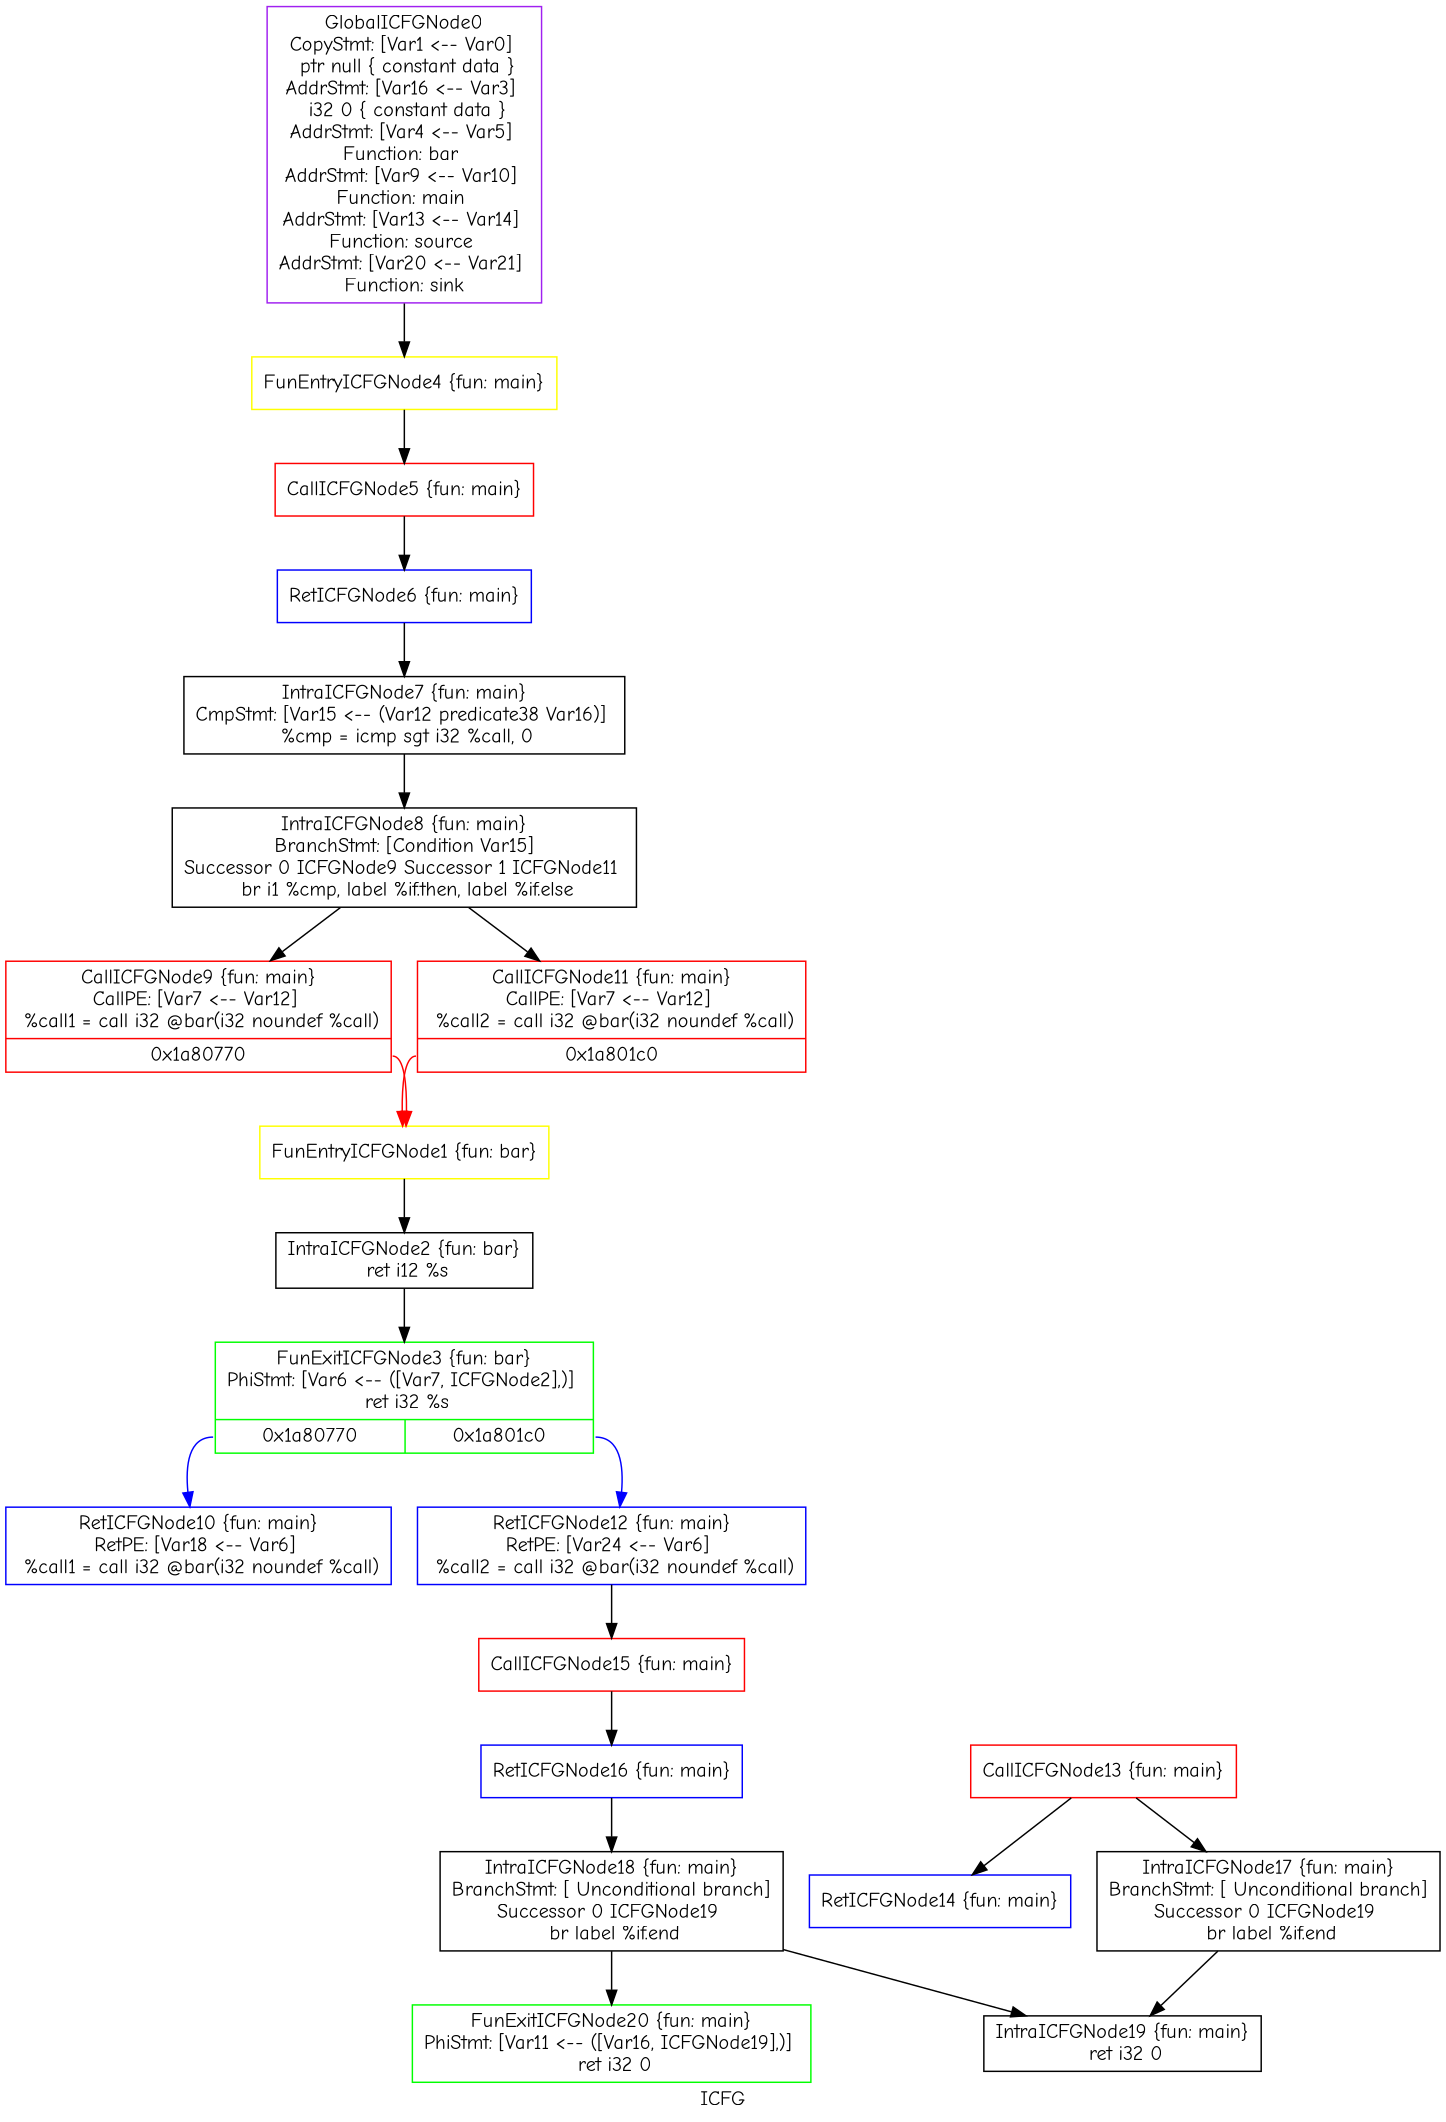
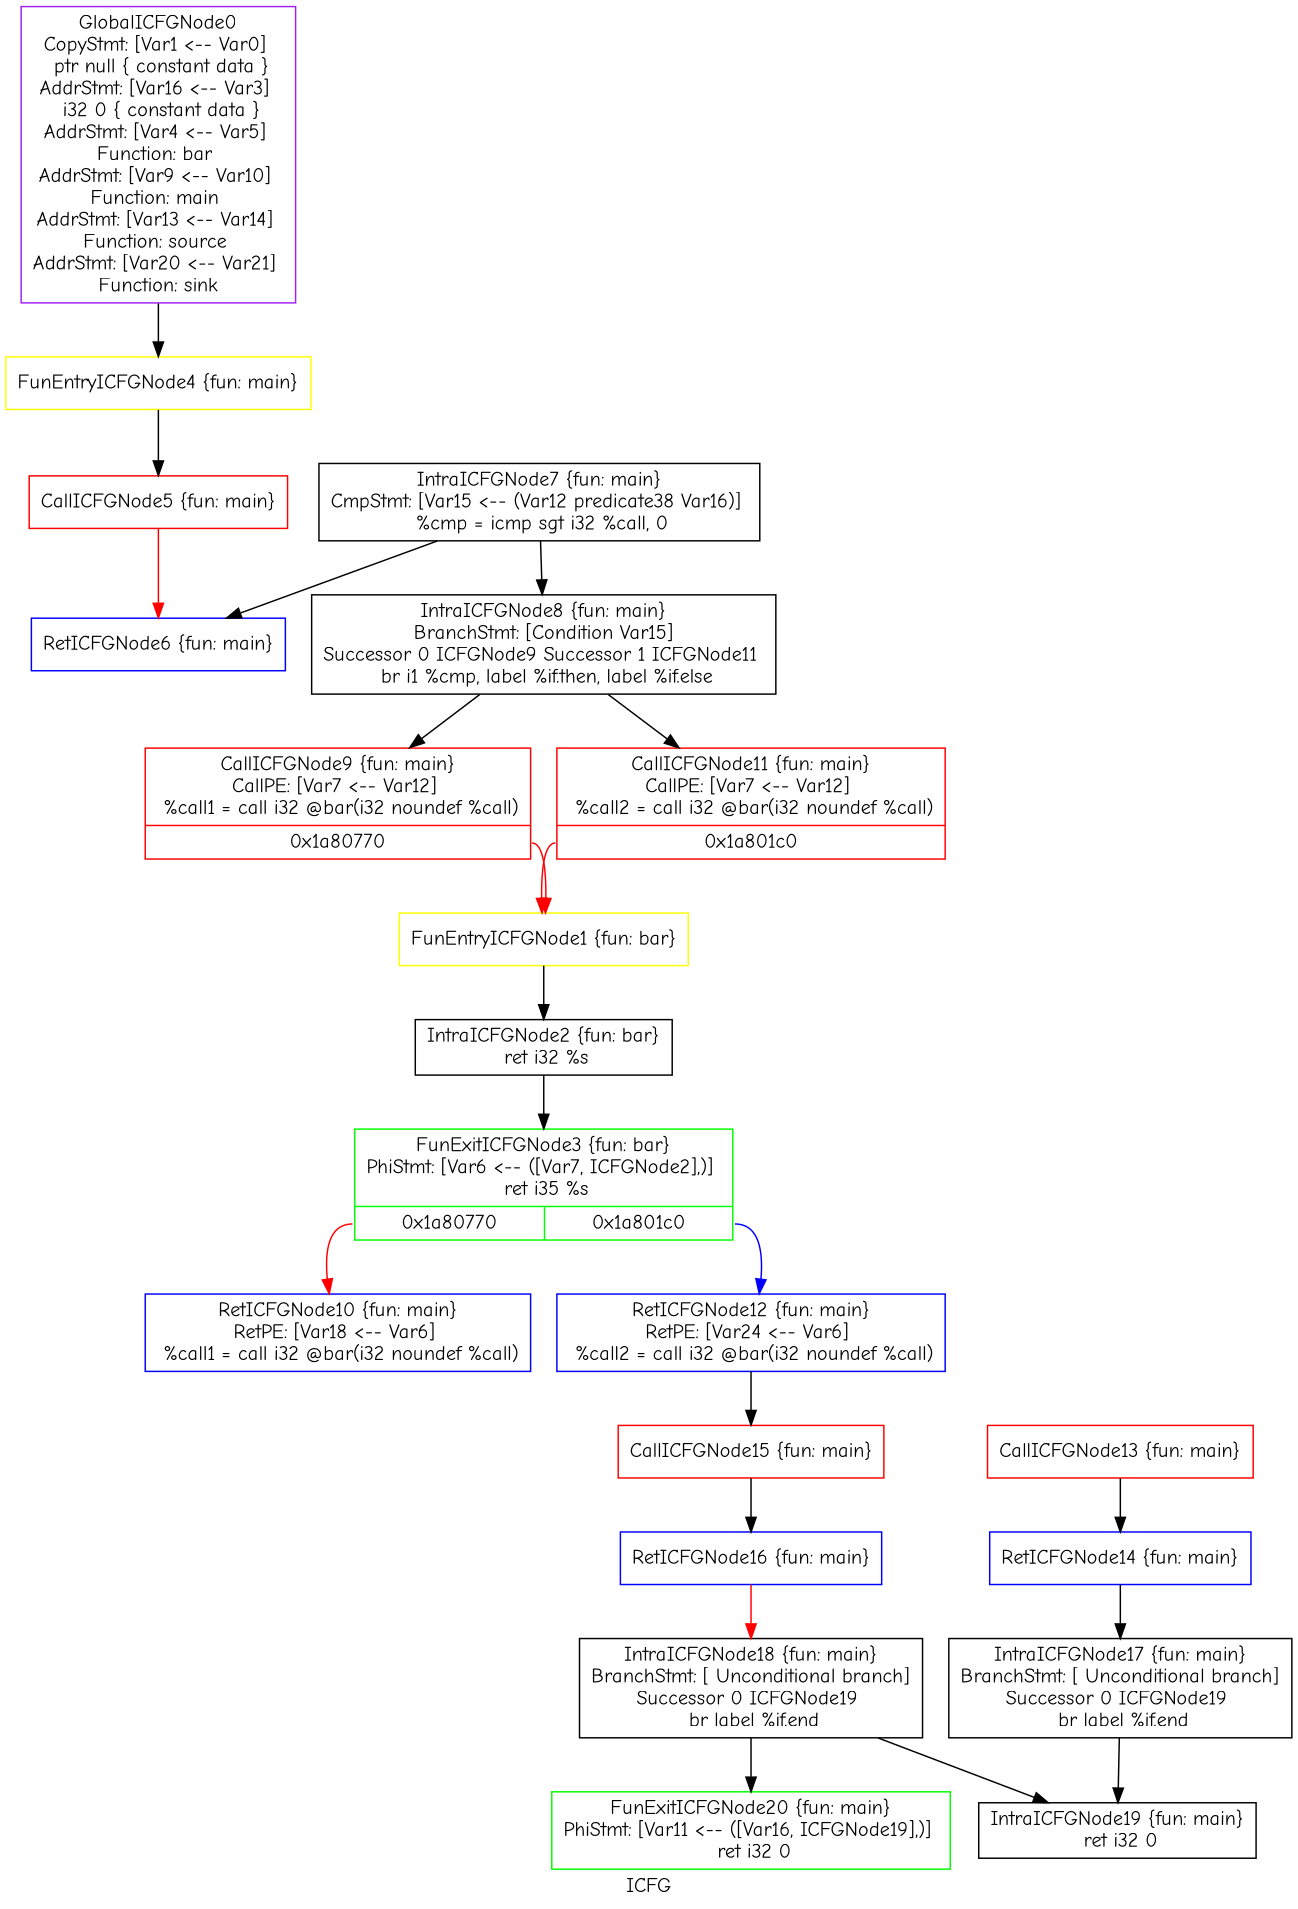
edge "CallICFGNode5 {fun: main}" -> "RetICFGNode6 {fun: main}": color black -> red
edge "RetICFGNode6 {fun: main}" -> "IntraICFGNode7 {fun: main}": reversed
node "IntraICFGNode2 {fun: bar}": text "ret i12 %s" -> "ret i32 %s"
node "FunExitICFGNode3 {fun: bar}": text "ret i32 %s" -> "ret i35 %s"
edge "FunExitICFGNode3 {fun: bar}" -> "RetICFGNode10 {fun: main}": color blue -> red
edge "RetICFGNode16 {fun: main}" -> "IntraICFGNode18 {fun: main}": color black -> red
edge "CallICFGNode13 {fun: main}" -> "IntraICFGNode17 {fun: main}": now "RetICFGNode14 {fun: main}" -> "IntraICFGNode17 {fun: main}"
